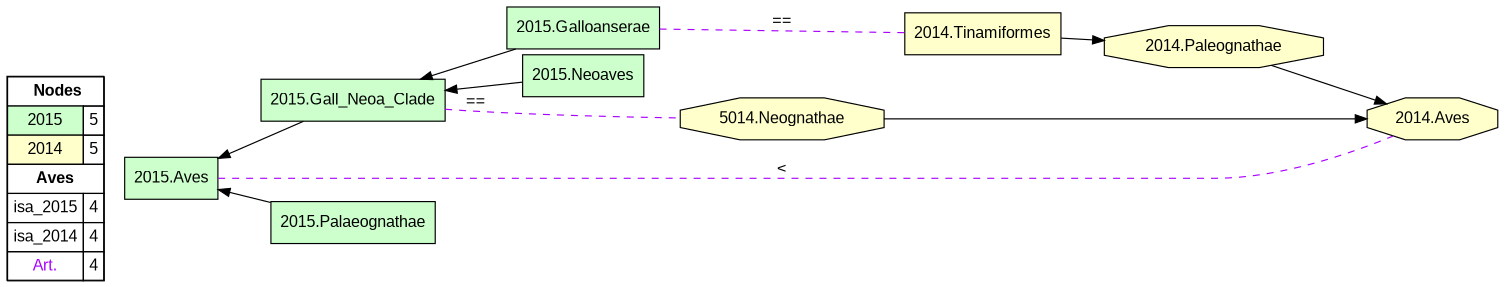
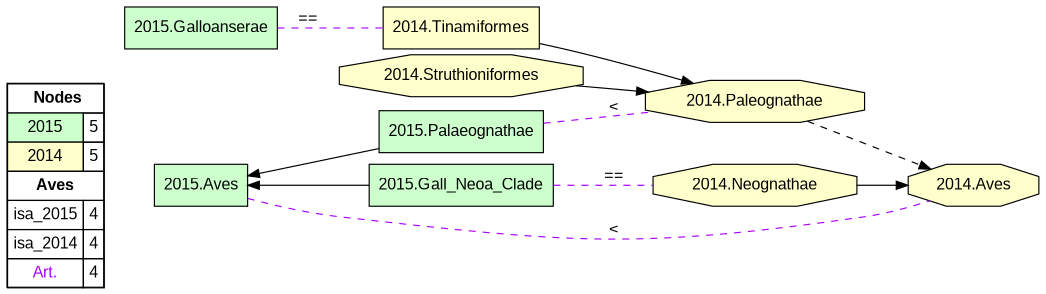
edge "2015.Galloanserae" -> "2015.Gall_Neoa_Clade": removed
node "2014.Struthioniformes": added
node "2015.Neoaves": removed
edge "2014.Paleognathae" -> "2014.Aves": style solid -> dashed
edge "2014.Paleognathae" -- "2015.Palaeognathae": added, label "<"
node "5014.Neognathae": label "5014.Neognathae" -> "2014.Neognathae"
